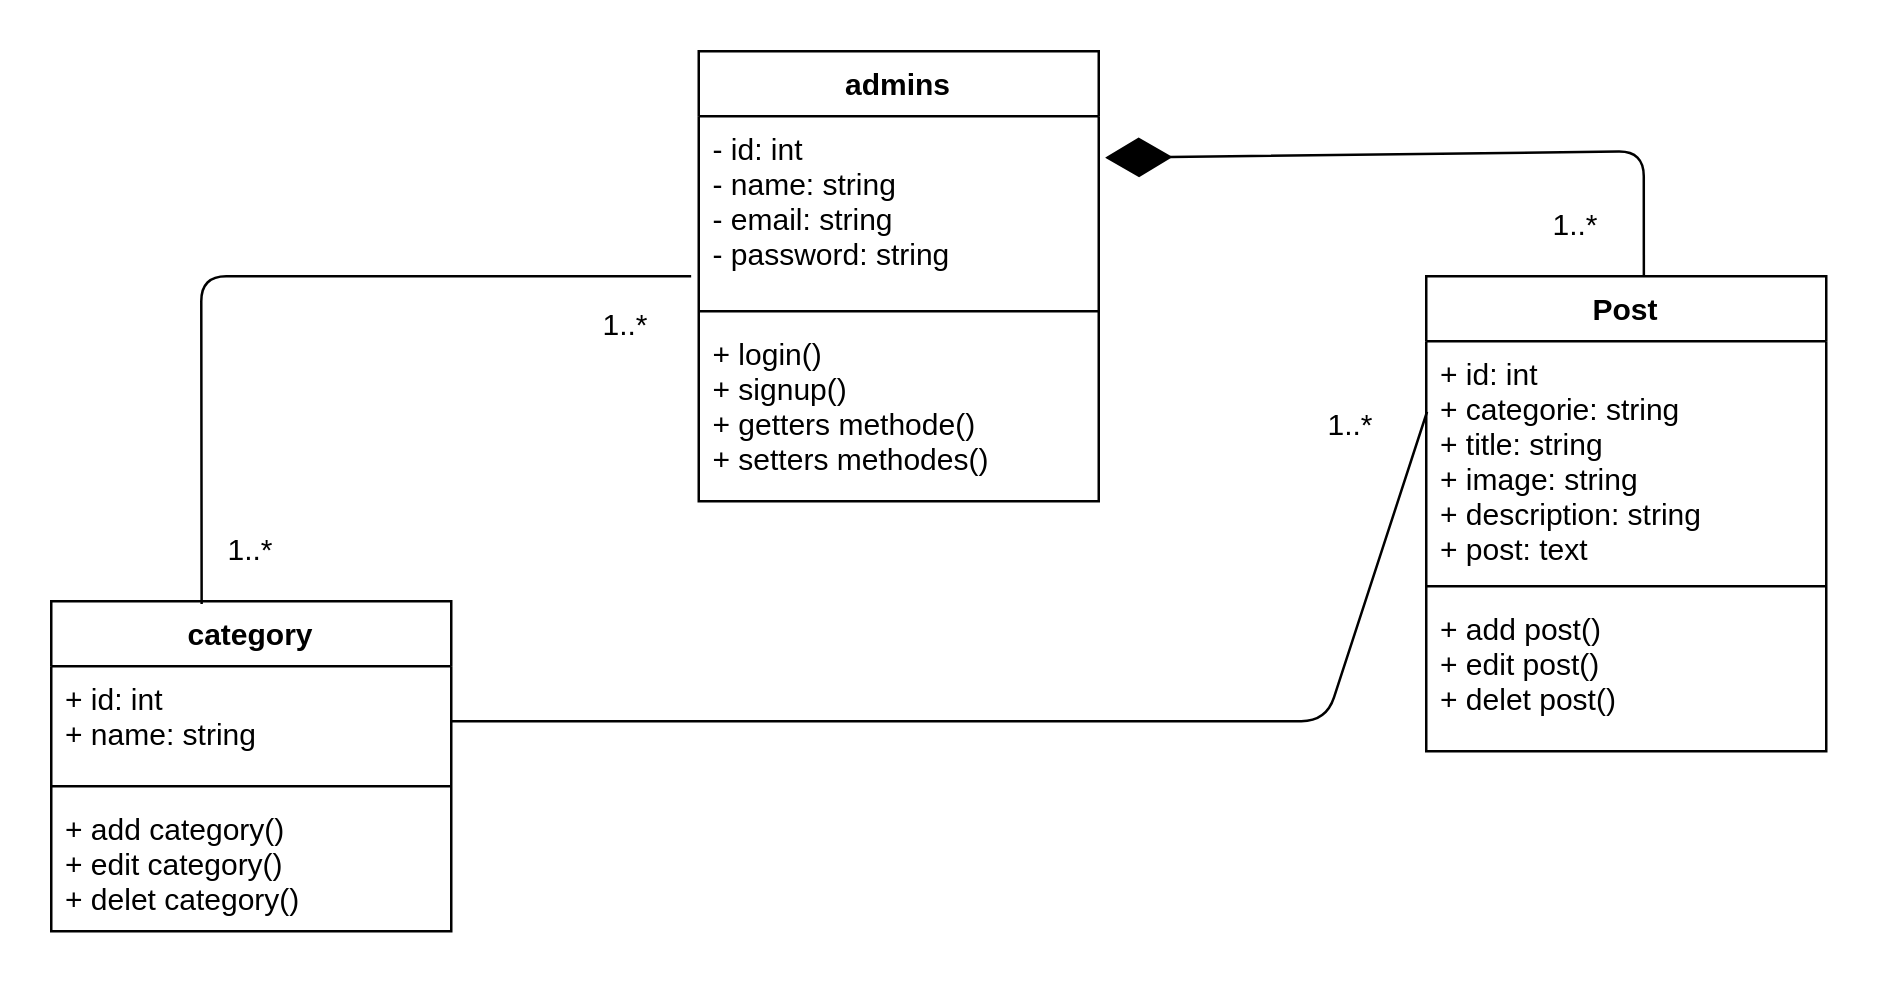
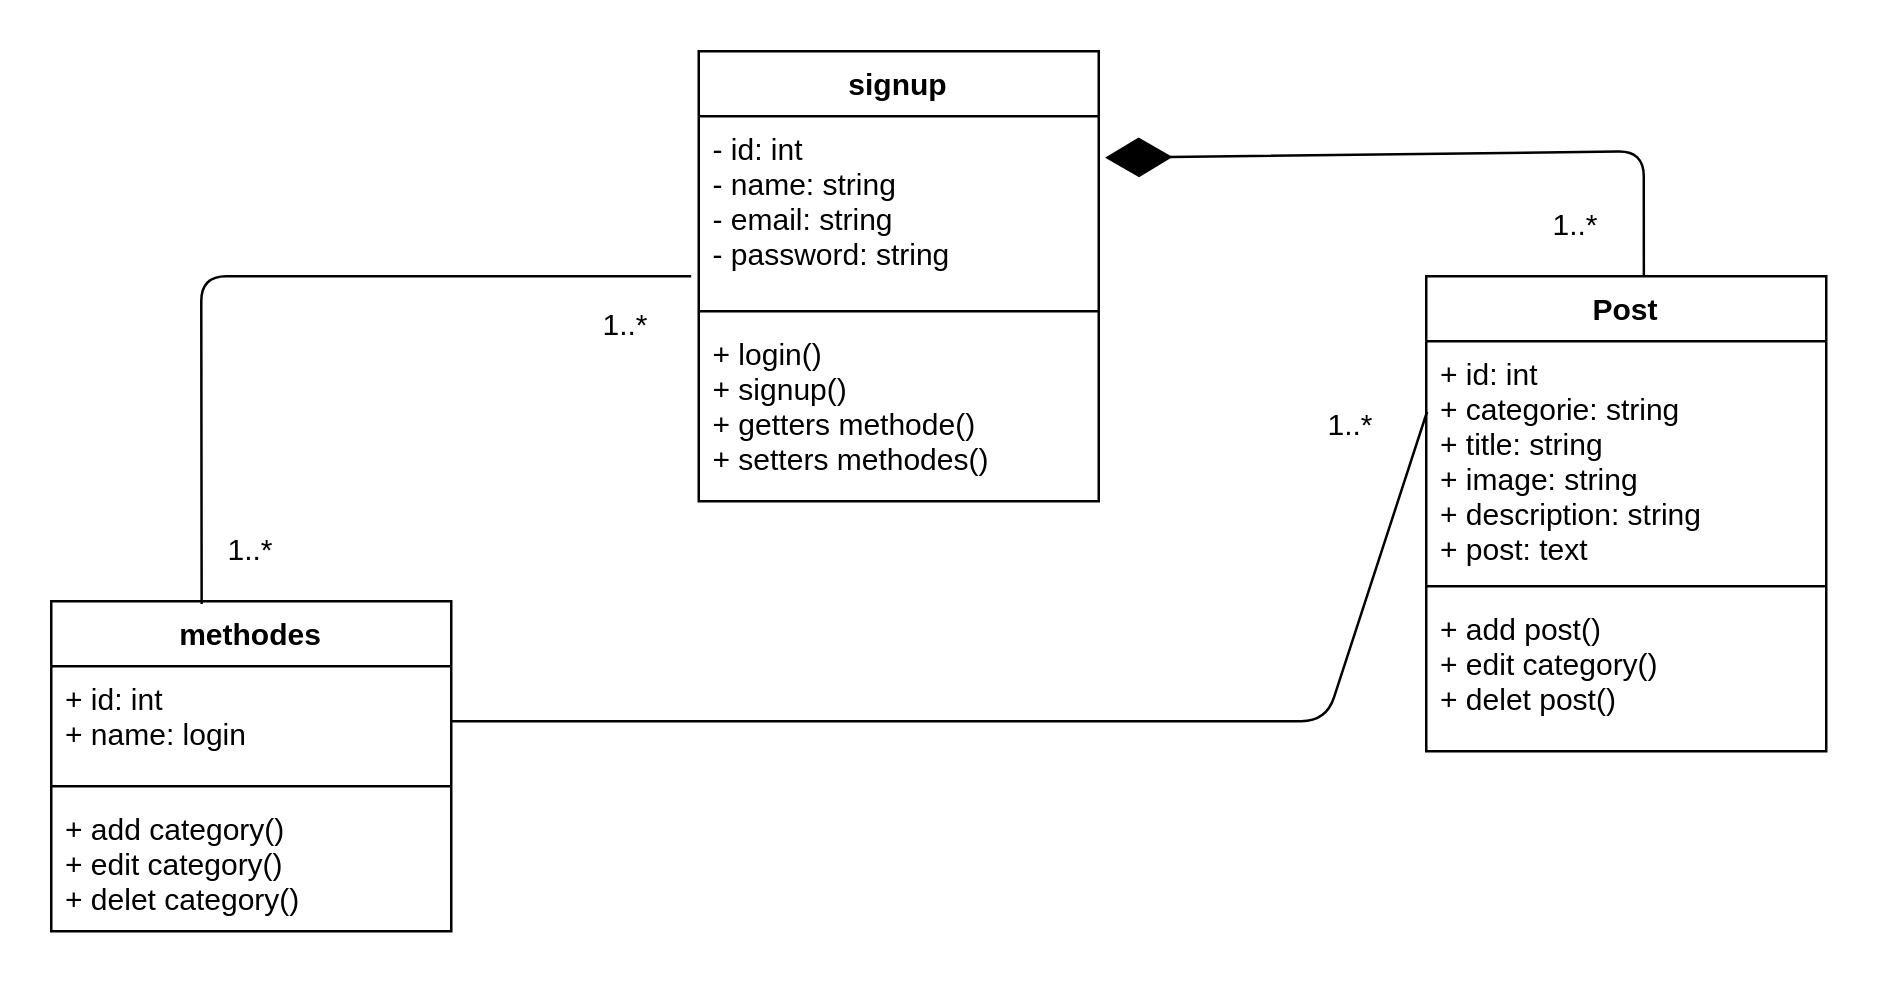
node "admins": label "admins" -> "signup"
node "+ add post() + edit post() + delet post()": label "+ add post() + edit post() + delet post()" -> "+ add post() + edit category() + delet post()"
node "category": label "category" -> "methodes"
node "+ id: int + name: string": label "+ id: int + name: string" -> "+ id: int + name: login"
